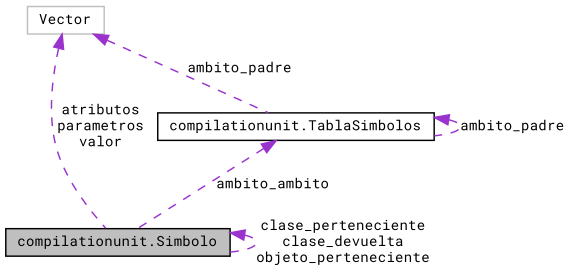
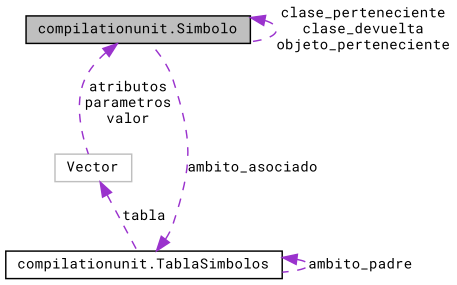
edge "compilationunit.TablaSimbolos" -> "Vector": label "ambito_padre" -> "tabla"
edge "compilationunit.Simbolo" -> "Vector": reversed
edge "compilationunit.Simbolo" -> "compilationunit.TablaSimbolos": label "ambito_ambito" -> "ambito_asociado"
